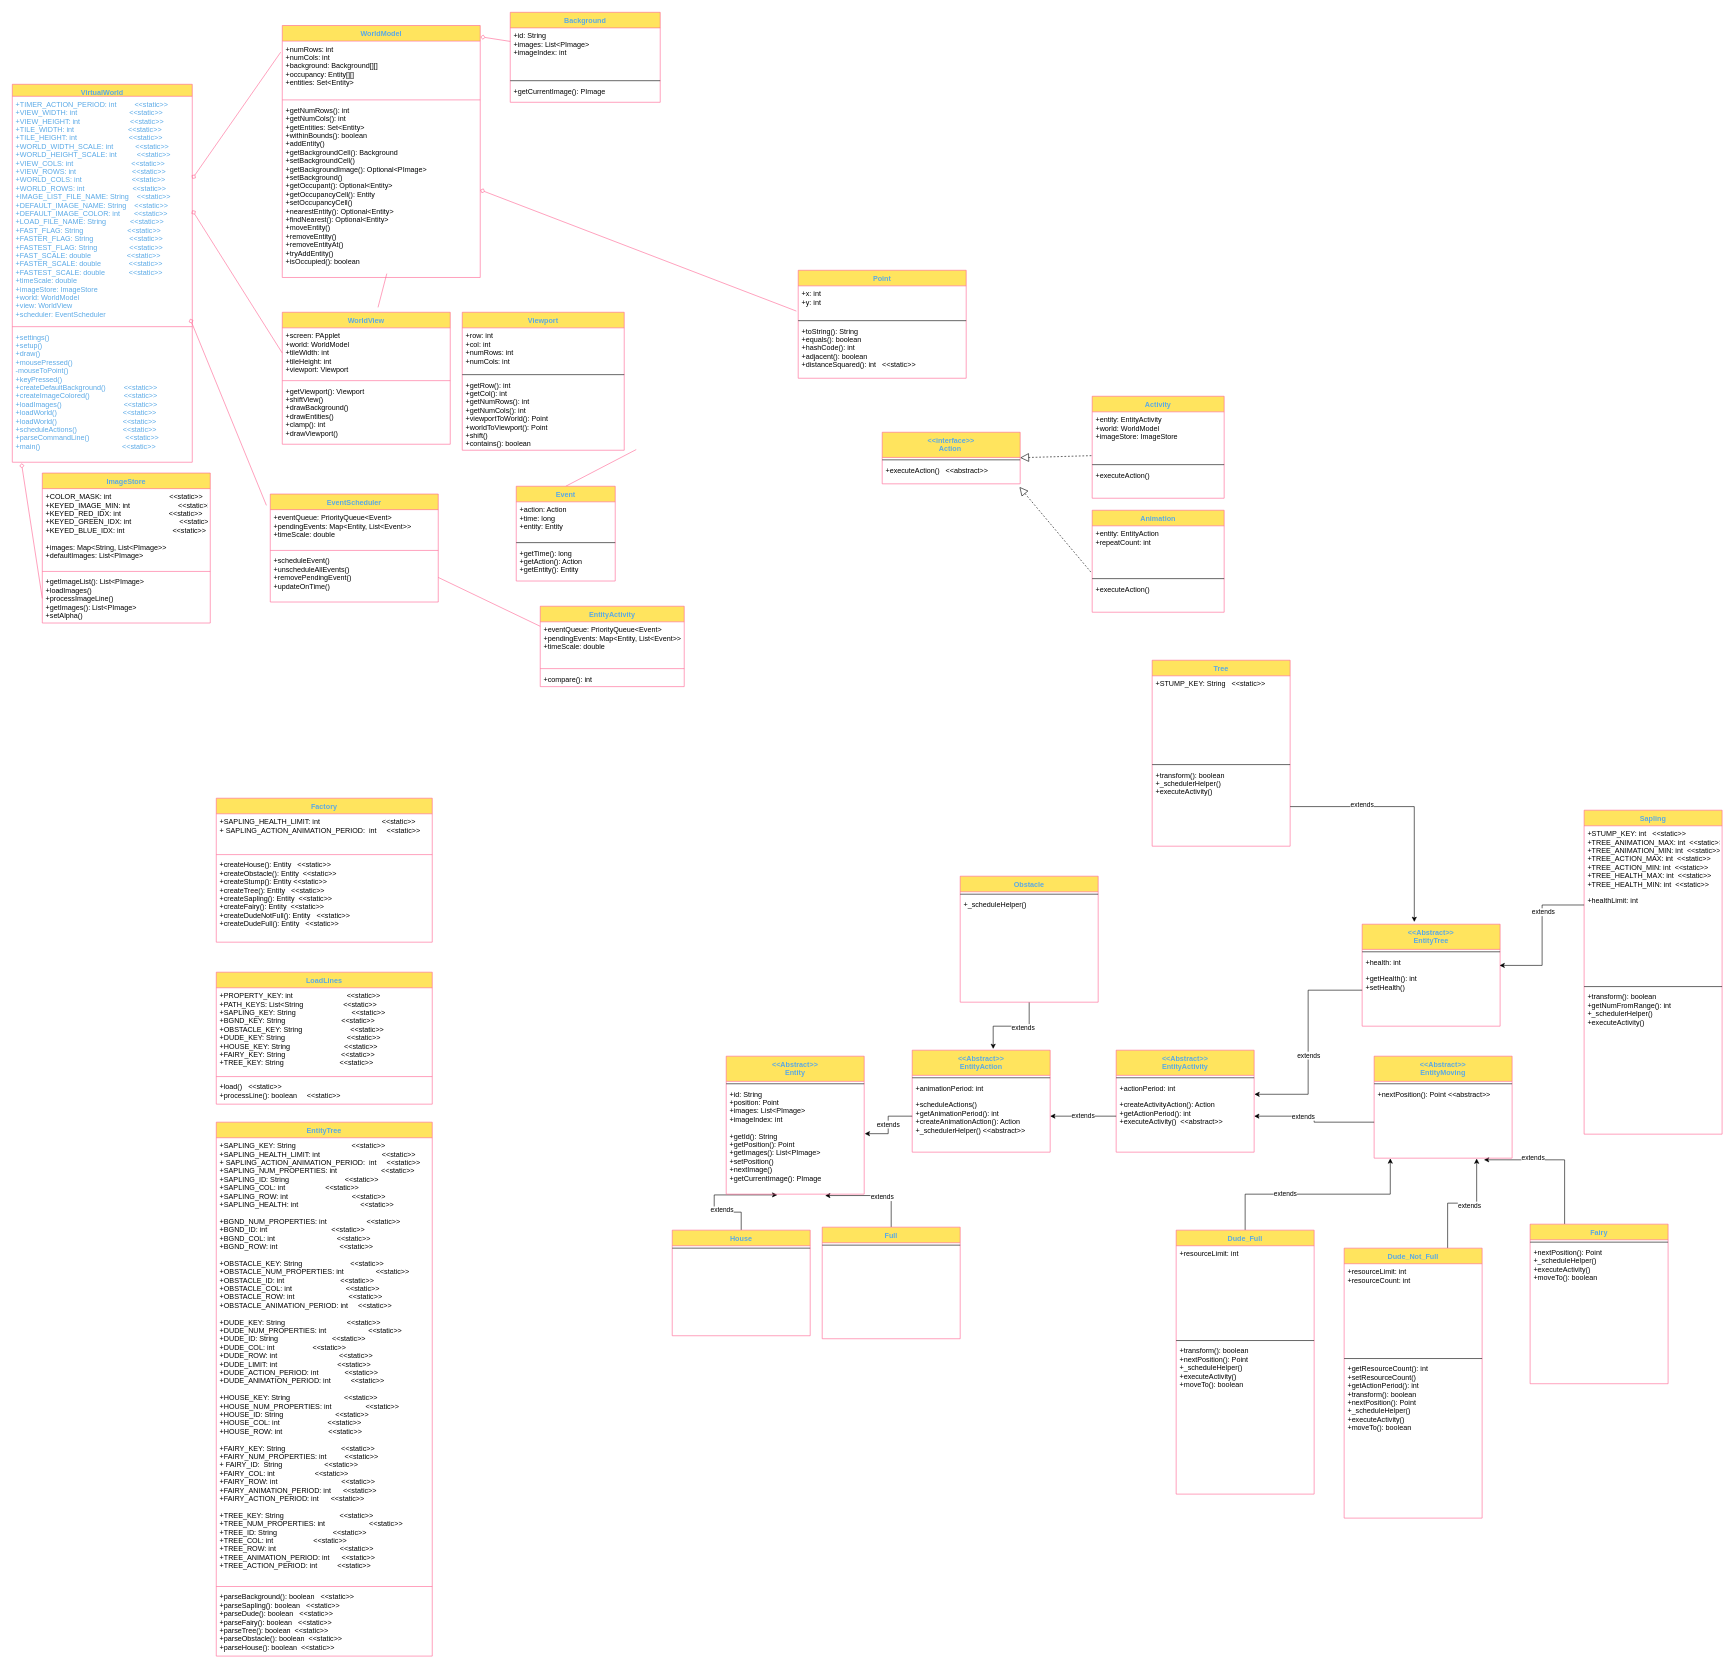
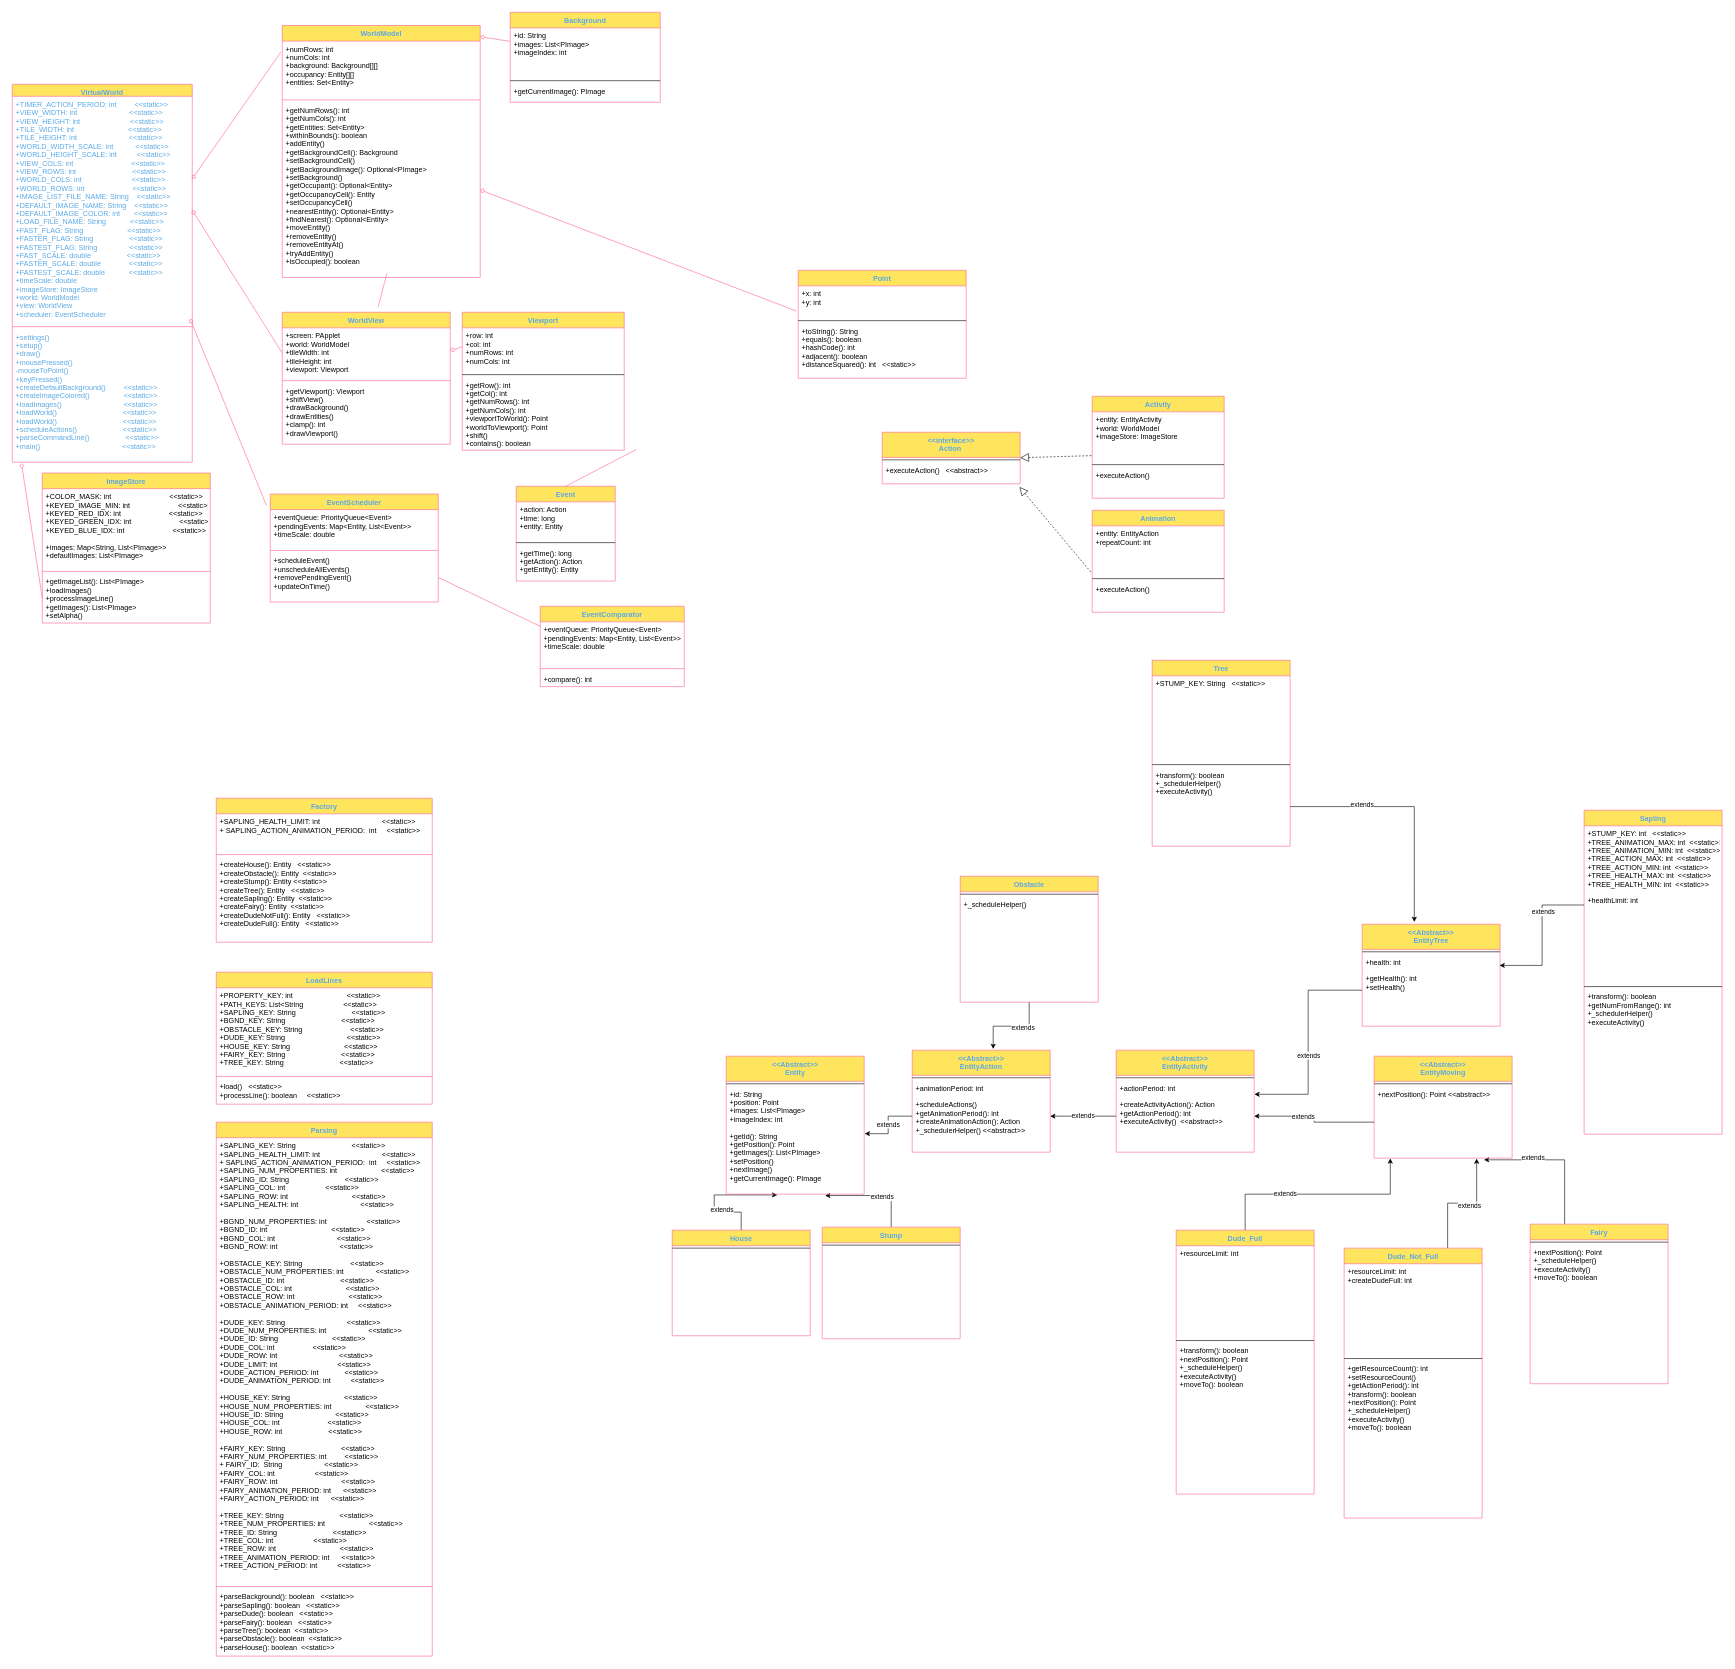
edge "Viewport" -> "WorldView": added
node "EntityActivity": label "EntityActivity" -> "EventComparator"
node "EntityTree": label "EntityTree" -> "Parsing"
node "Full": label "Full" -> "Stump"
node "+resourceLimit: int +resourceCount: int": label "+resourceLimit: int +resourceCount: int" -> "+resourceLimit: int +createDudeFull: int"
